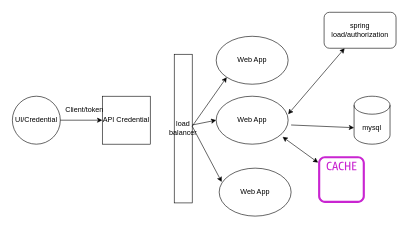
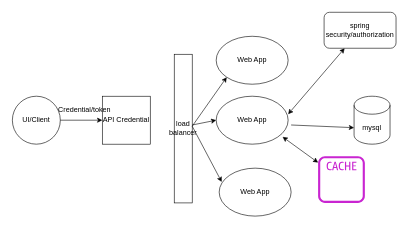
node "spring load/authorization": label "spring load/authorization" -> "spring security/authorization"
node "Client/token": label "Client/token" -> "Credential/token"
node "UI/Credential": label "UI/Credential" -> "UI/Client"
